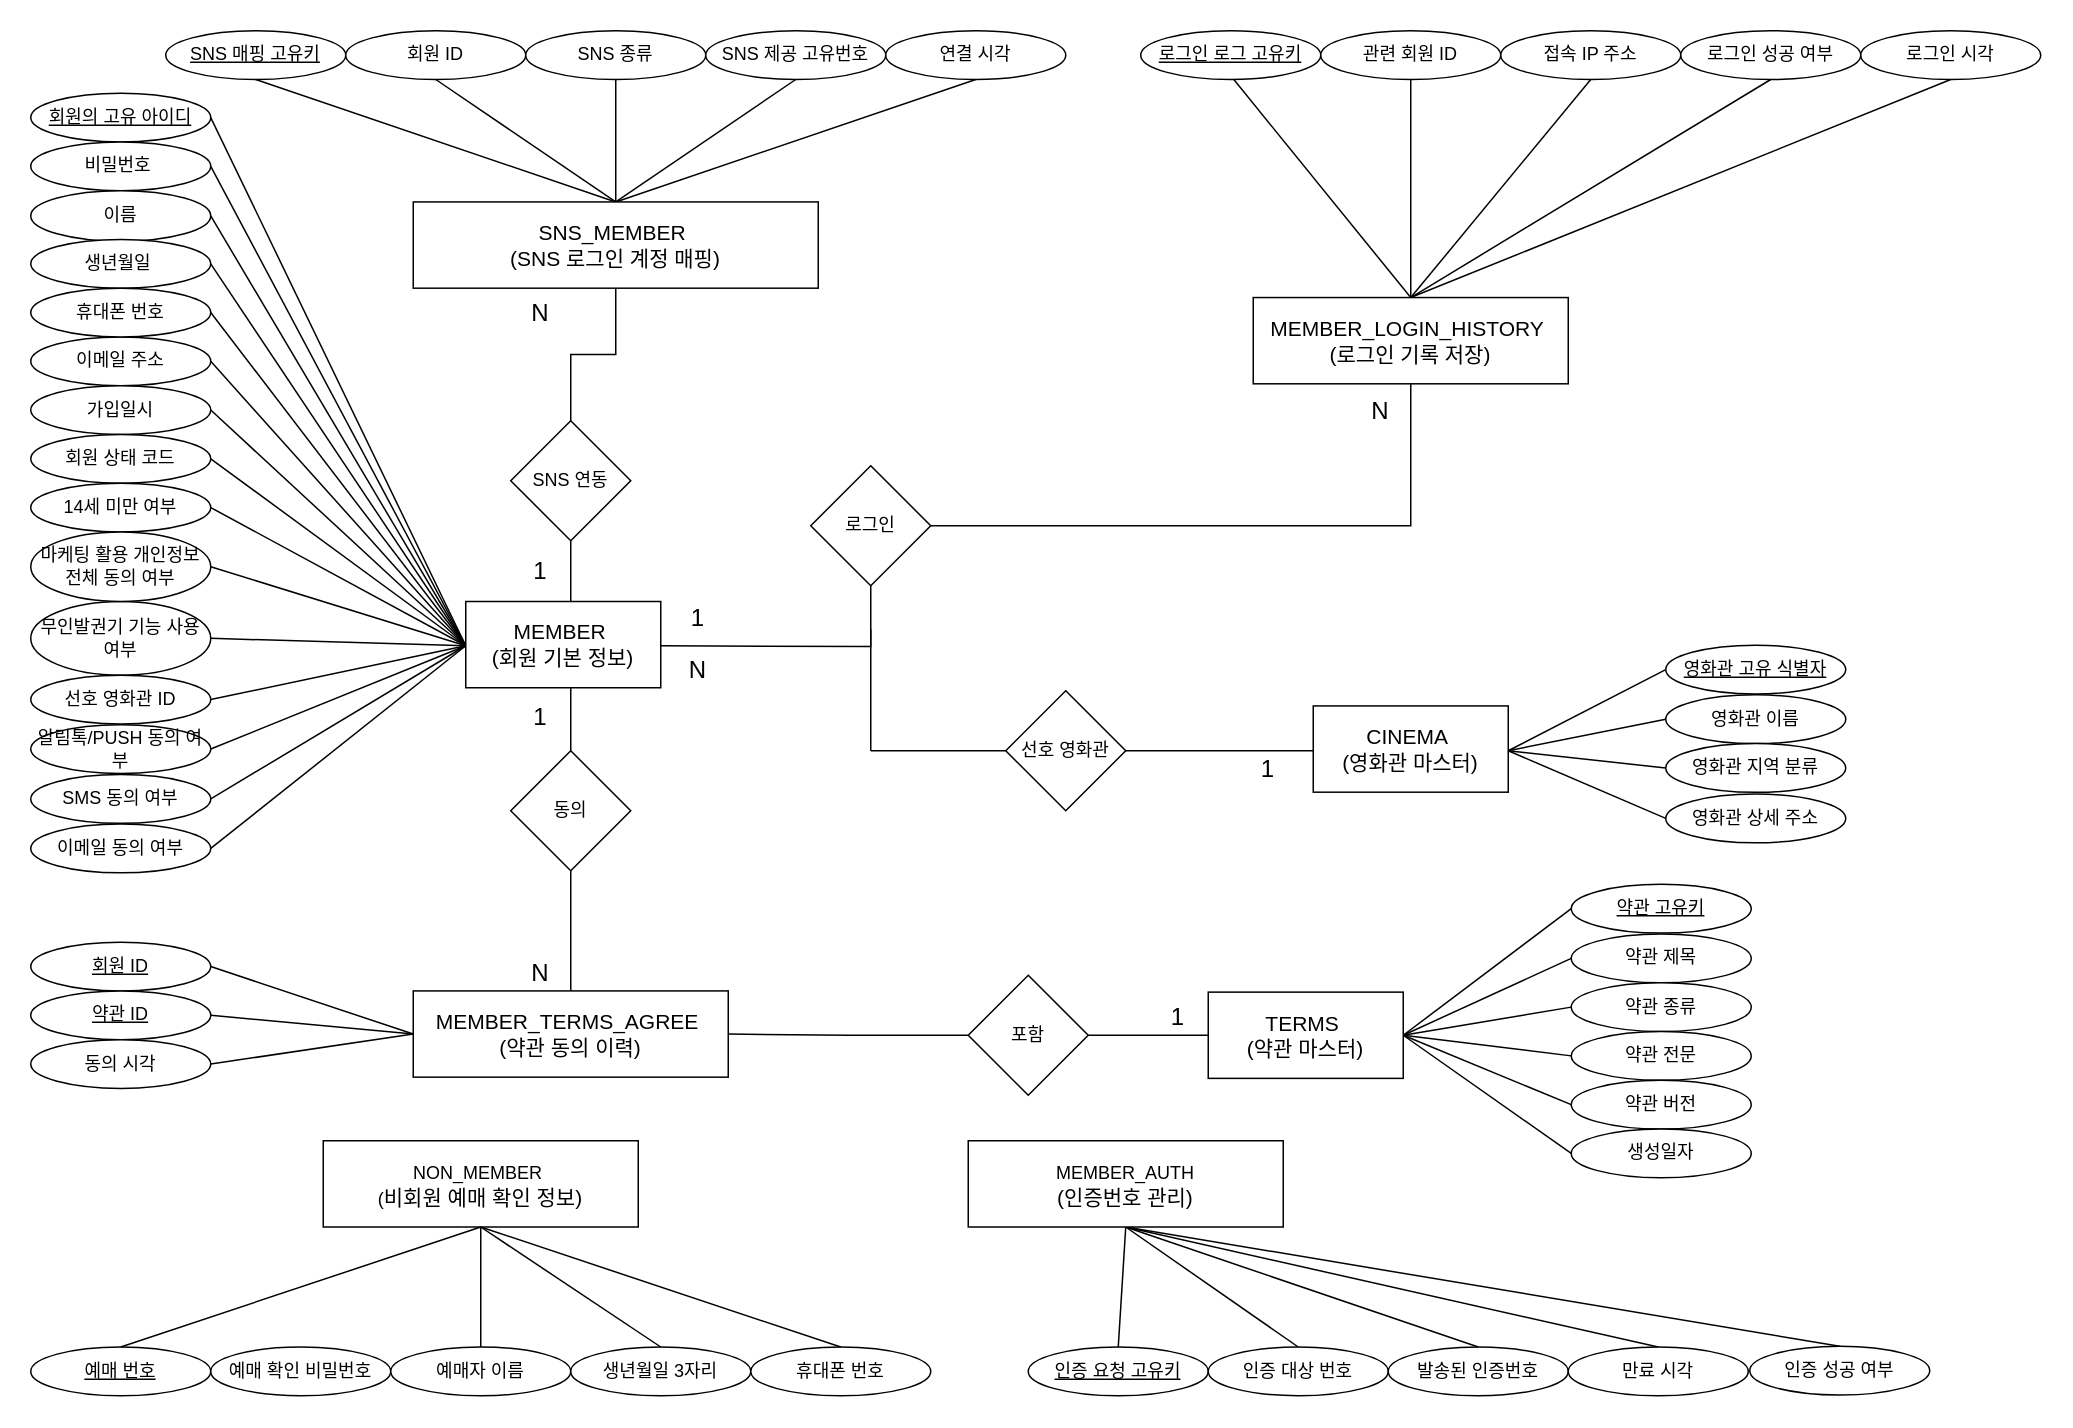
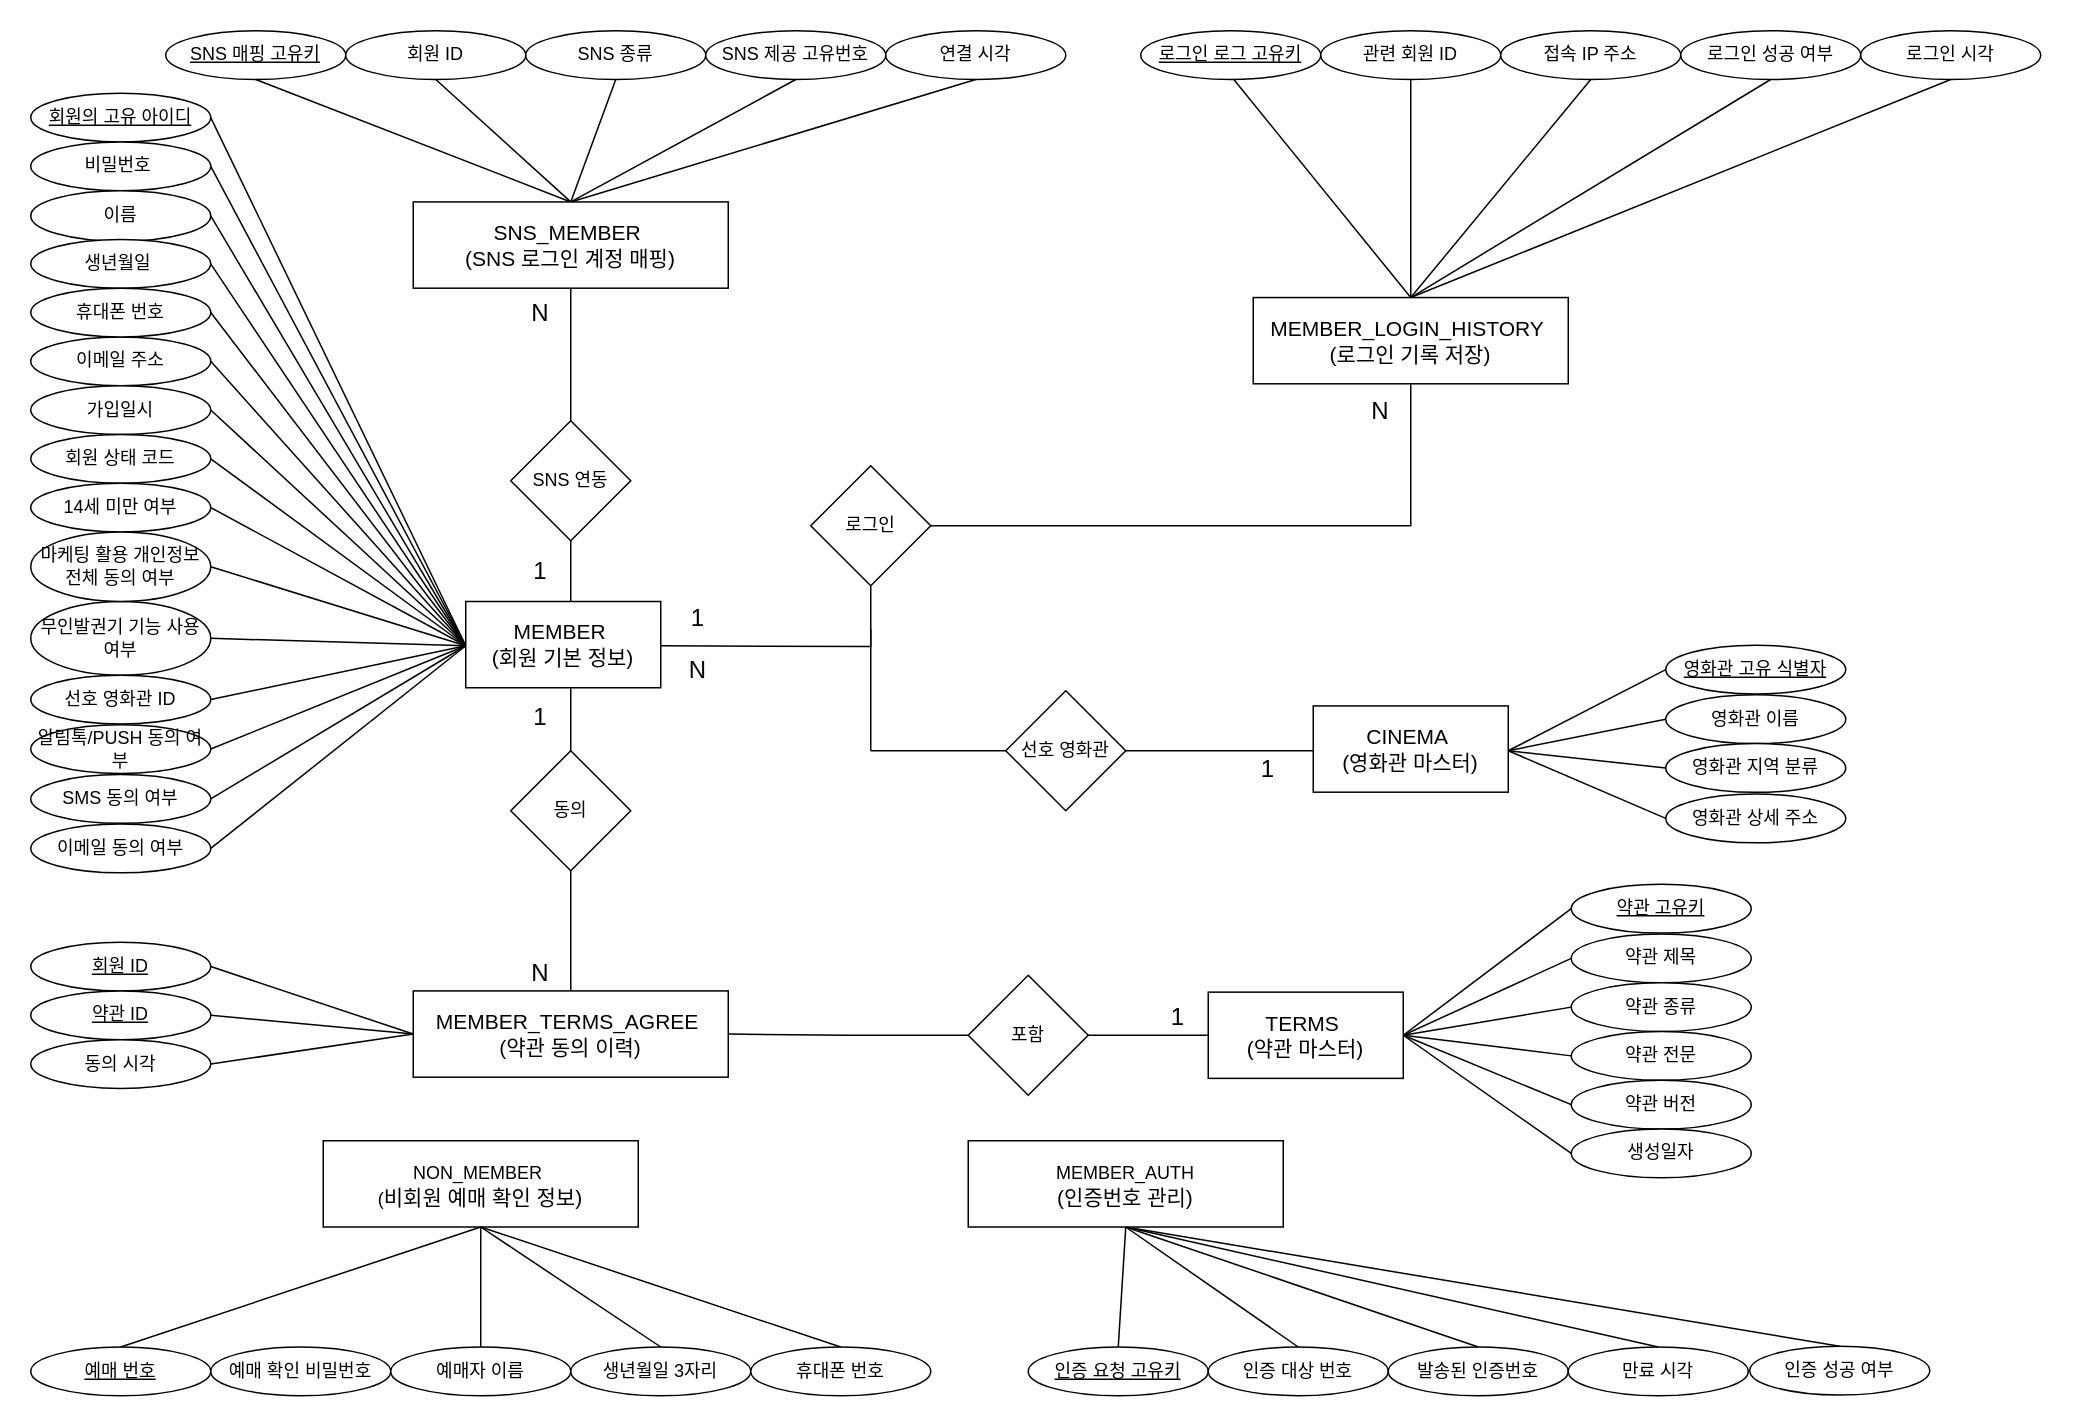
node "SNS_MEMBER (SNS 로그인 계정 매핑)": size 405x86 -> 315x86
